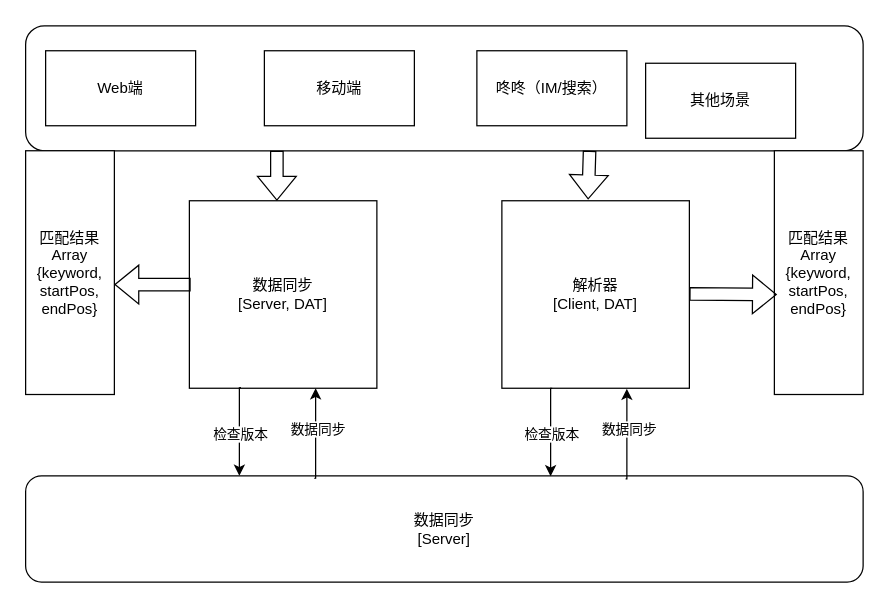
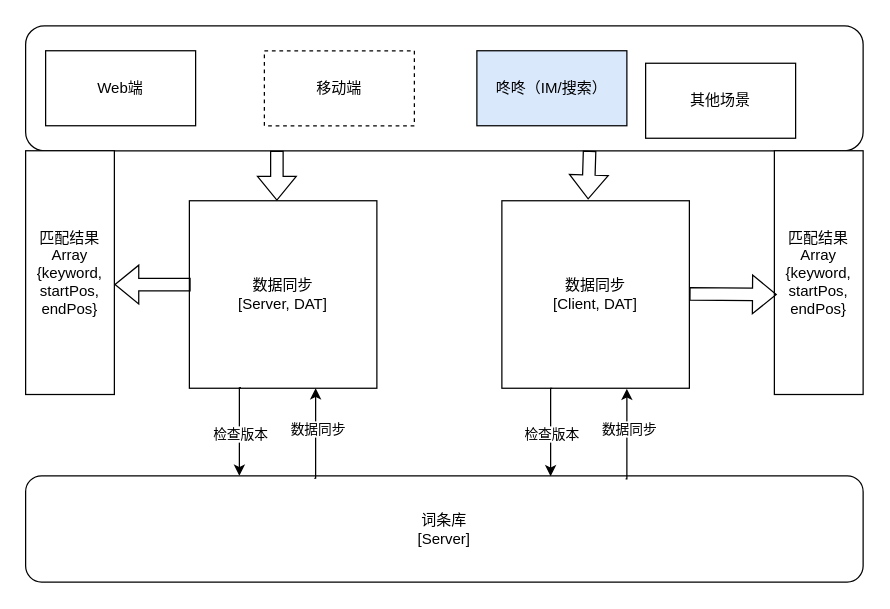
node "移动端": style solid -> dashed
node "咚咚（IM/搜索）": fillcolor #ffffff -> #dae8fc
node "解析器 [Client, DAT]": label "解析器 [Client, DAT]" -> "数据同步 [Client, DAT]"
node "数据同步 [Server]": label "数据同步 [Server]" -> "词条库 [Server]"
